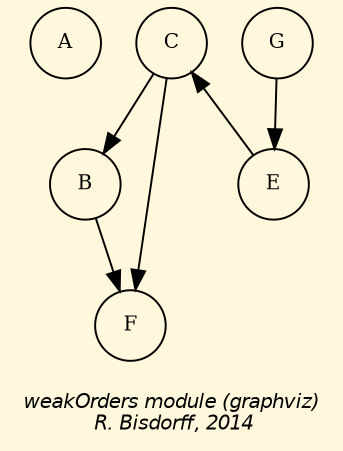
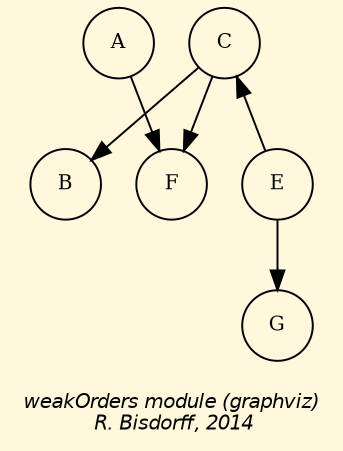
edge "G" -> "E": reversed
edge "B" -> "F": now "A" -> "F"
